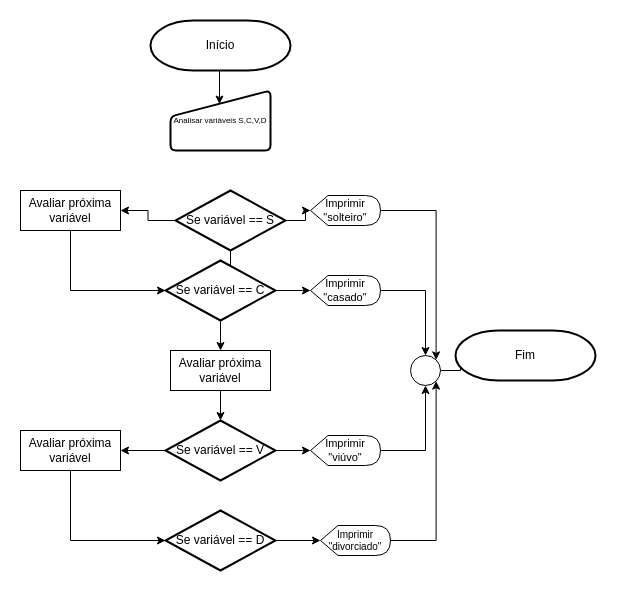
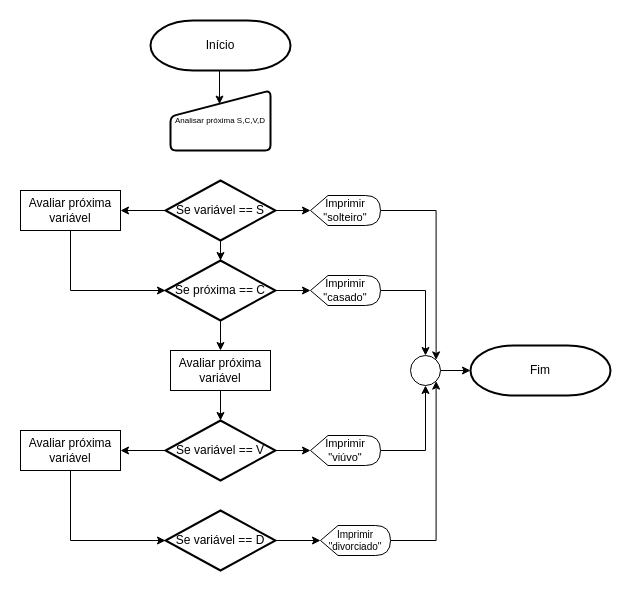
node "Analisar variáveis S,C,V,D": label "Analisar variáveis S,C,V,D" -> "Analisar próxima S,C,V,D"
node "Se variável == S": moved (231, 221) -> (221, 211)
node "Se variável == C": label "Se variável == C" -> "Se próxima == C"
node "Fim": moved (526, 356) -> (541, 371)
